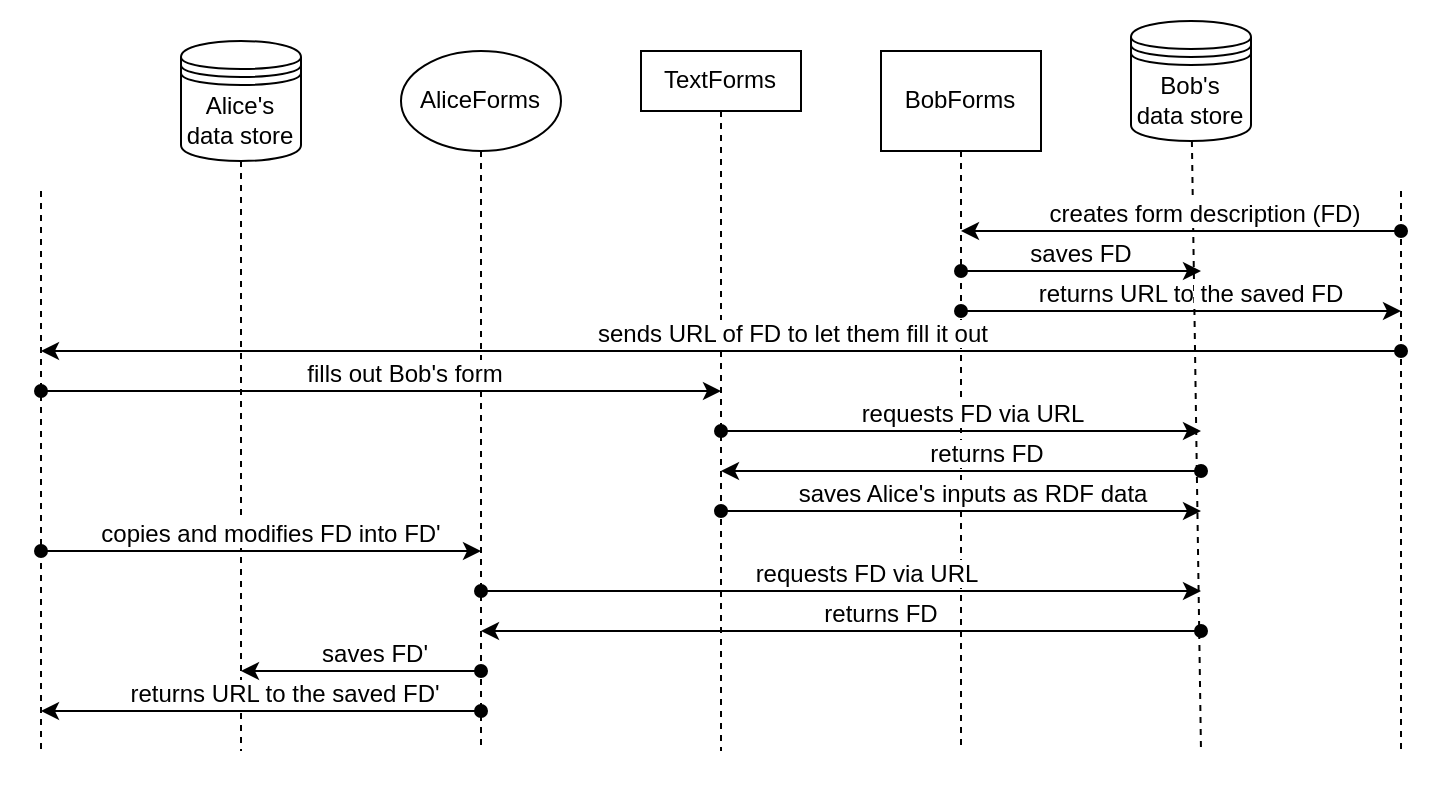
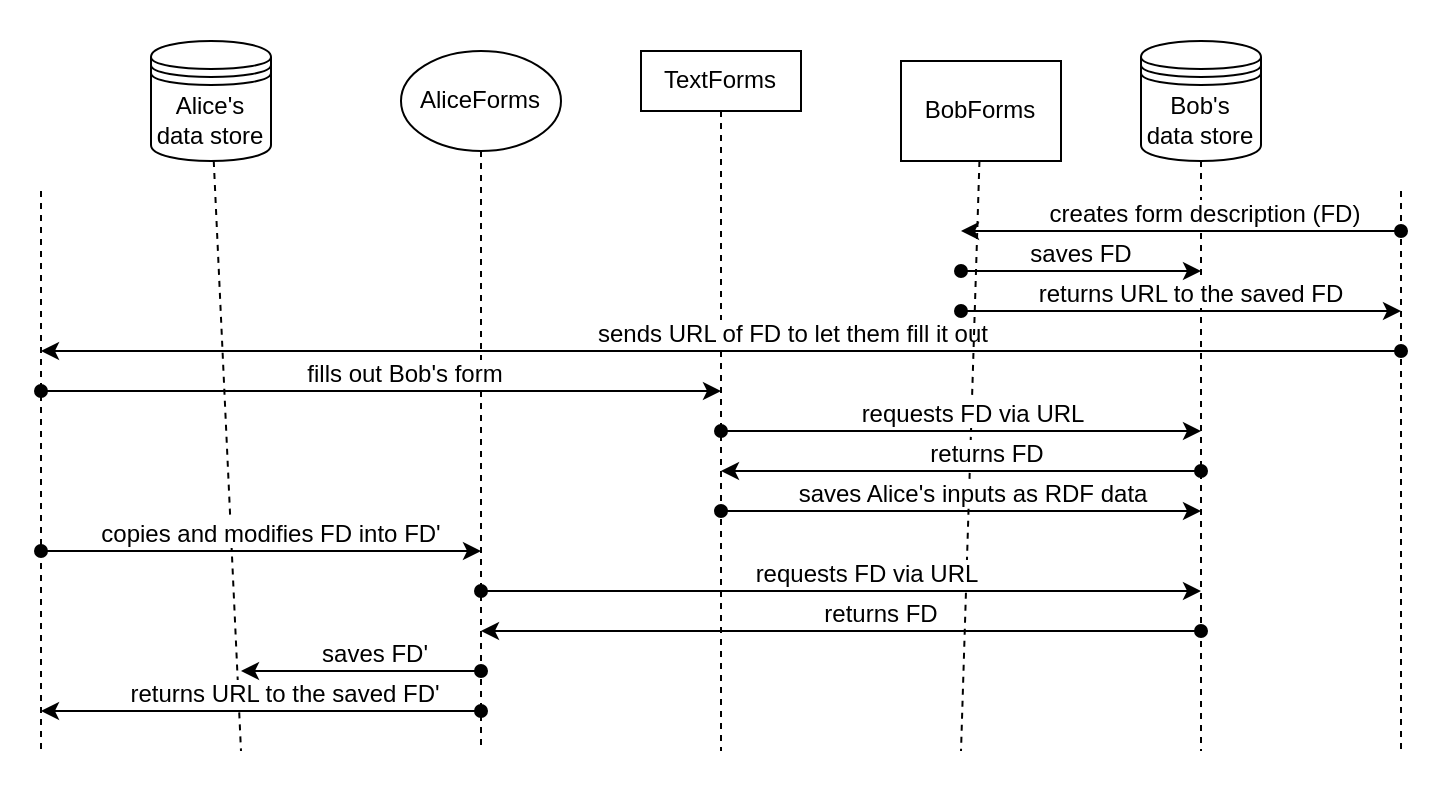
node "Bob's data store": moved (1191, 81) -> (1201, 101)
node "Alice's data store": moved (241, 101) -> (211, 101)
node "BobForms": moved (961, 101) -> (981, 111)
